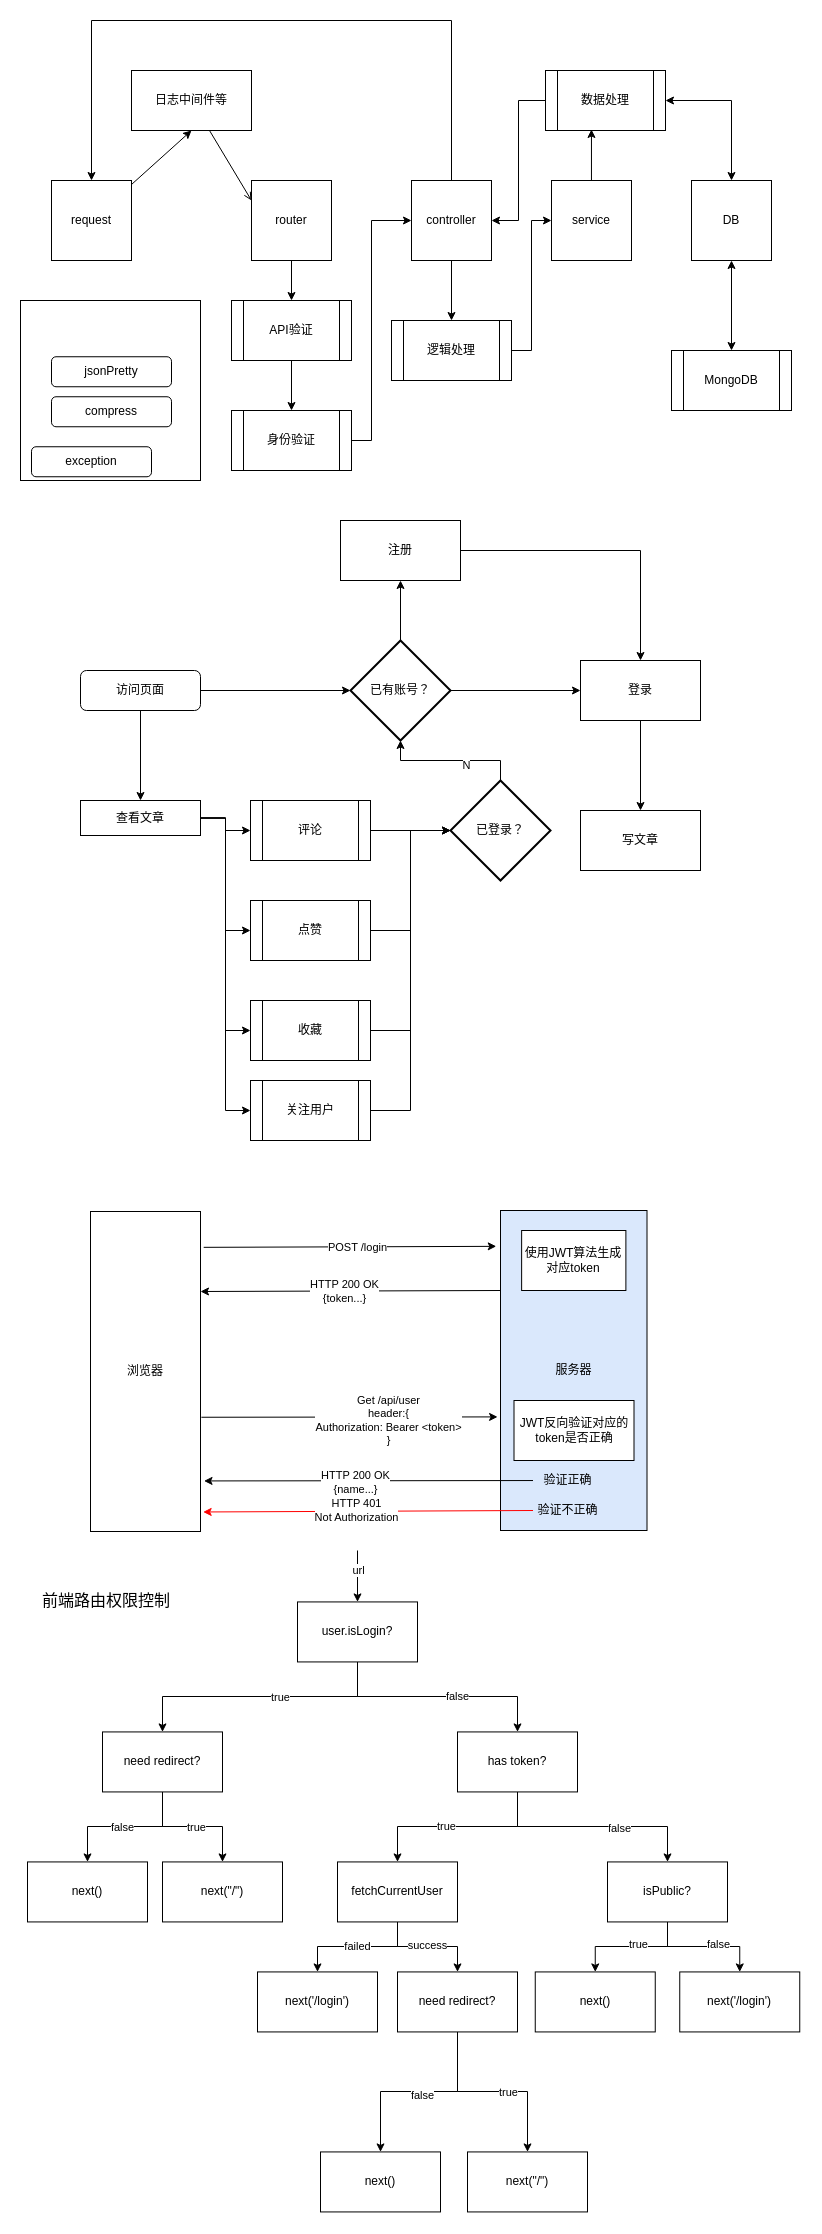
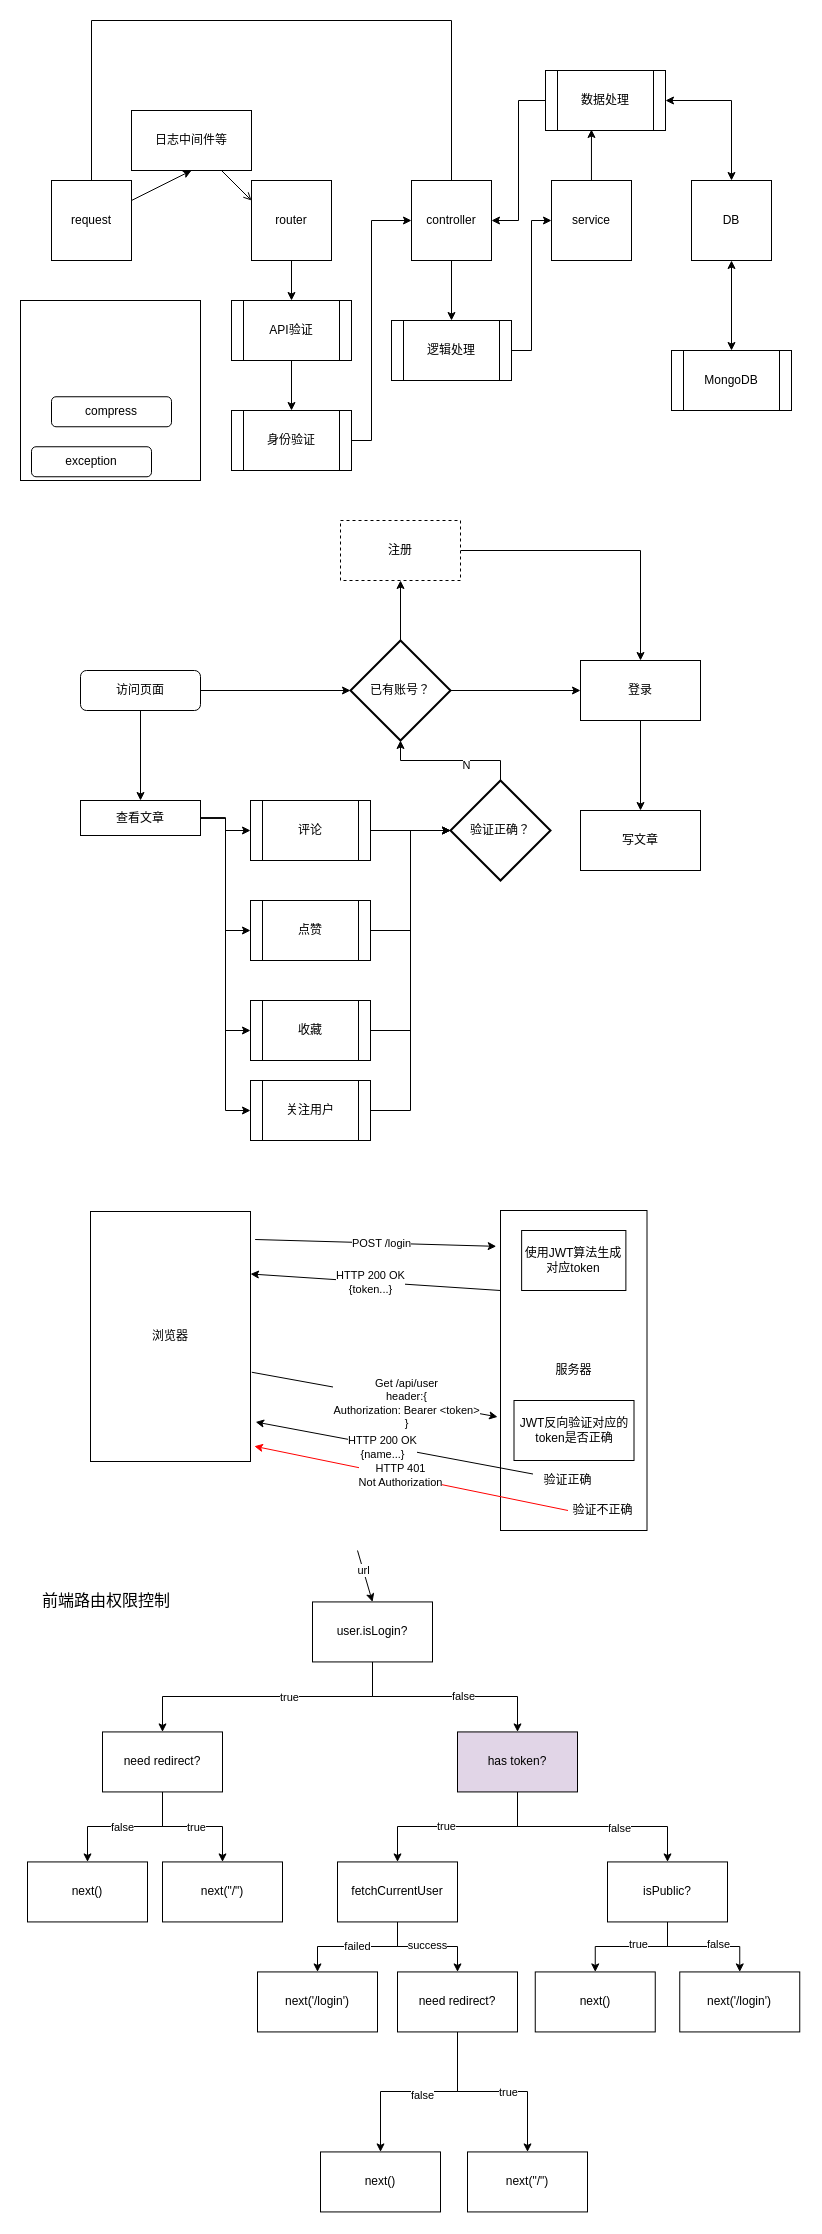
node "日志中间件等": moved (192, 101) -> (192, 141)
edge "controller" -> "request": arrowhead classic -> none
node "jsonPretty": removed
node "注册": style solid -> dashed
node "已登录？": label "已登录？" -> "验证正确？"
node "服务器": fillcolor #dae8fc -> #ffffff
node "浏览器": size 110x320 -> 160x250
node "验证不正确": moved (568, 1511) -> (603, 1511)
node "user.isLogin?": moved (358, 1632) -> (373, 1632)
node "has token?": fillcolor #ffffff -> #e1d5e7
